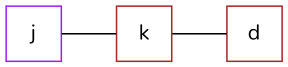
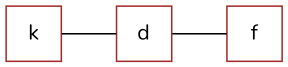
node "j": removed
node "f": added
